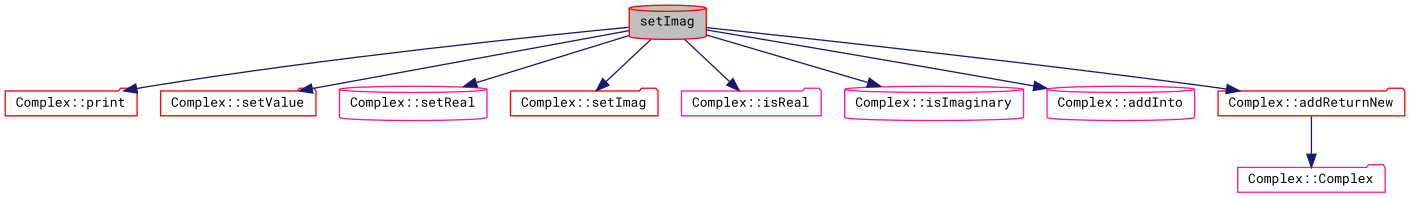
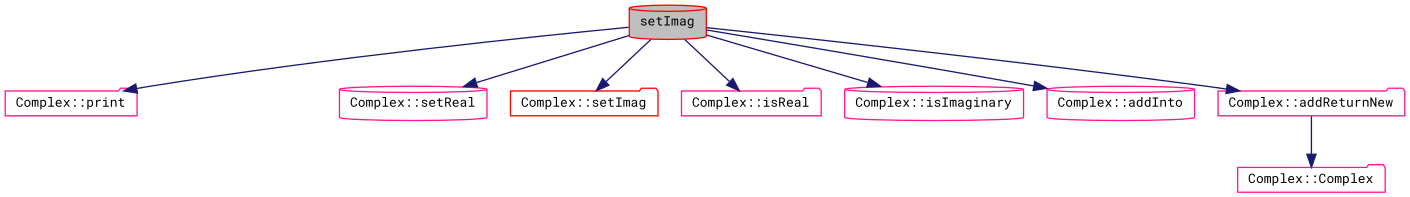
node "Complex::print": color red -> deeppink
node "Complex::setValue": removed
node "Complex::addReturnNew": color red -> deeppink
